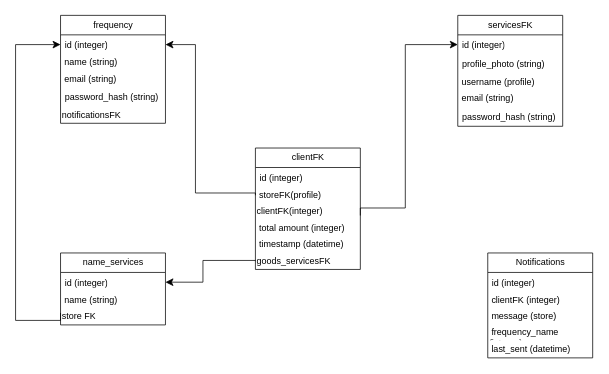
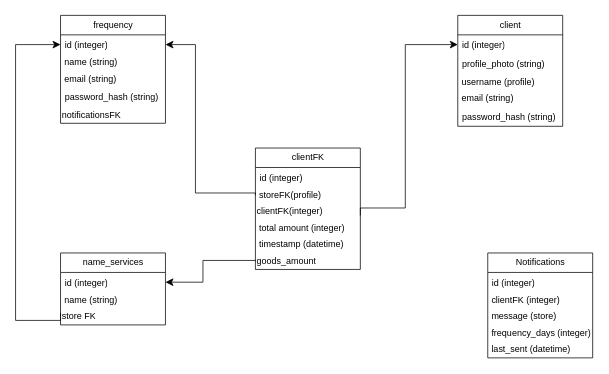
node "servicesFK": label "servicesFK" -> "client"
node "goods_servicesFK": label "goods_servicesFK" -> "goods_amount"
node "frequency_name (integer)": label "frequency_name (integer)" -> "frequency_days (integer)"
